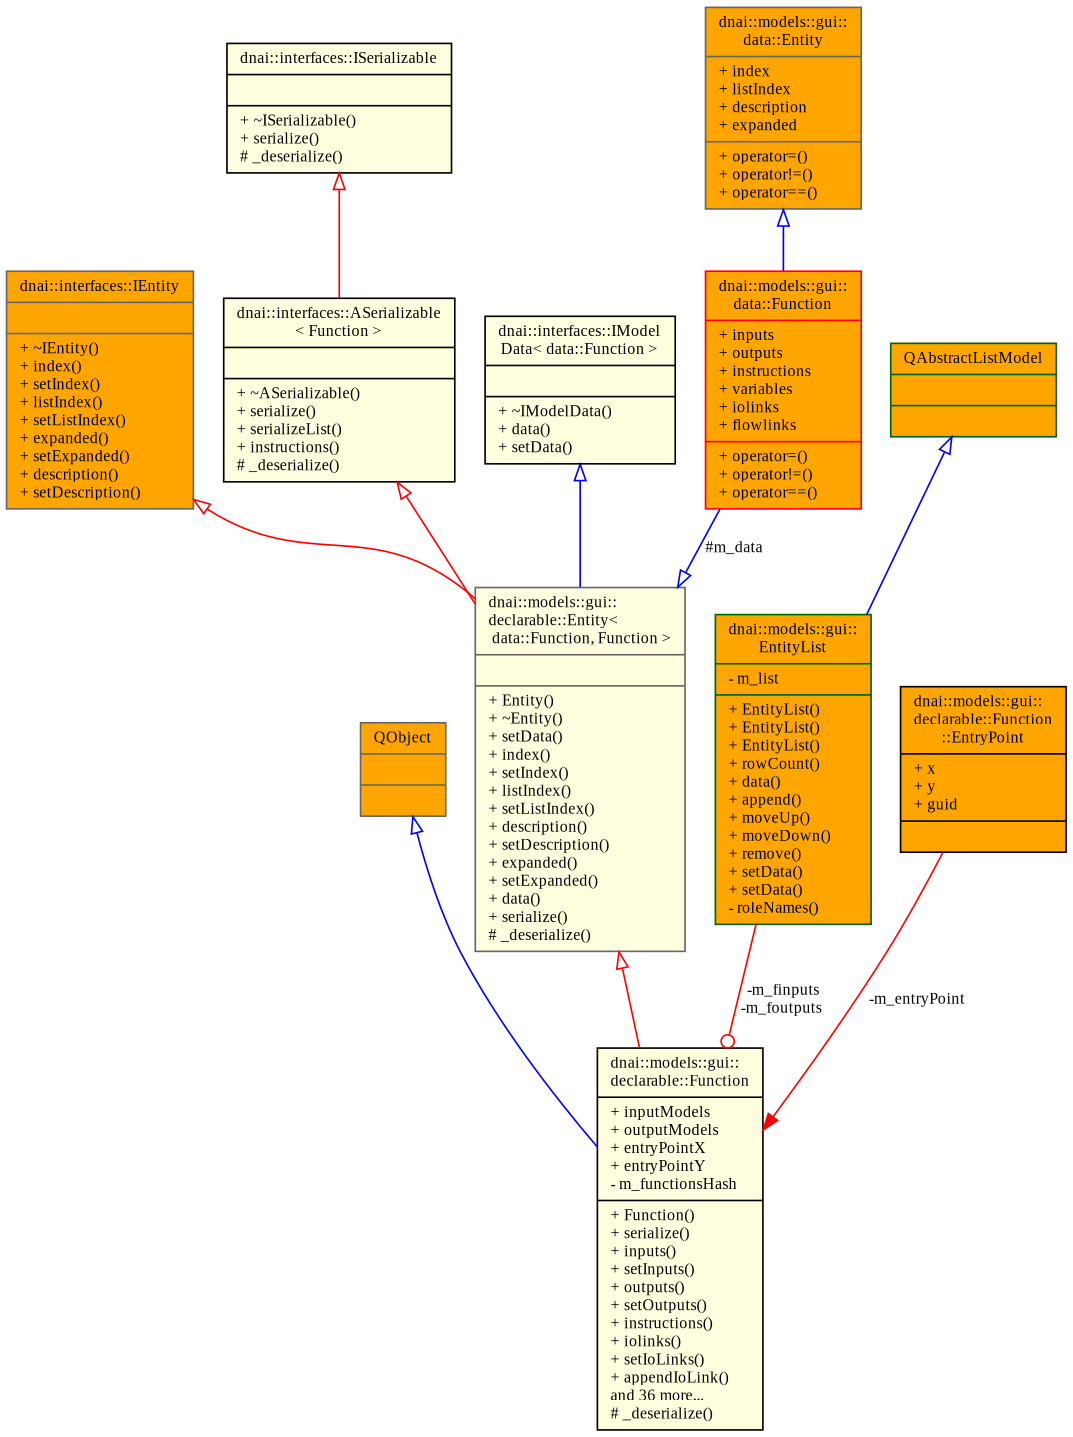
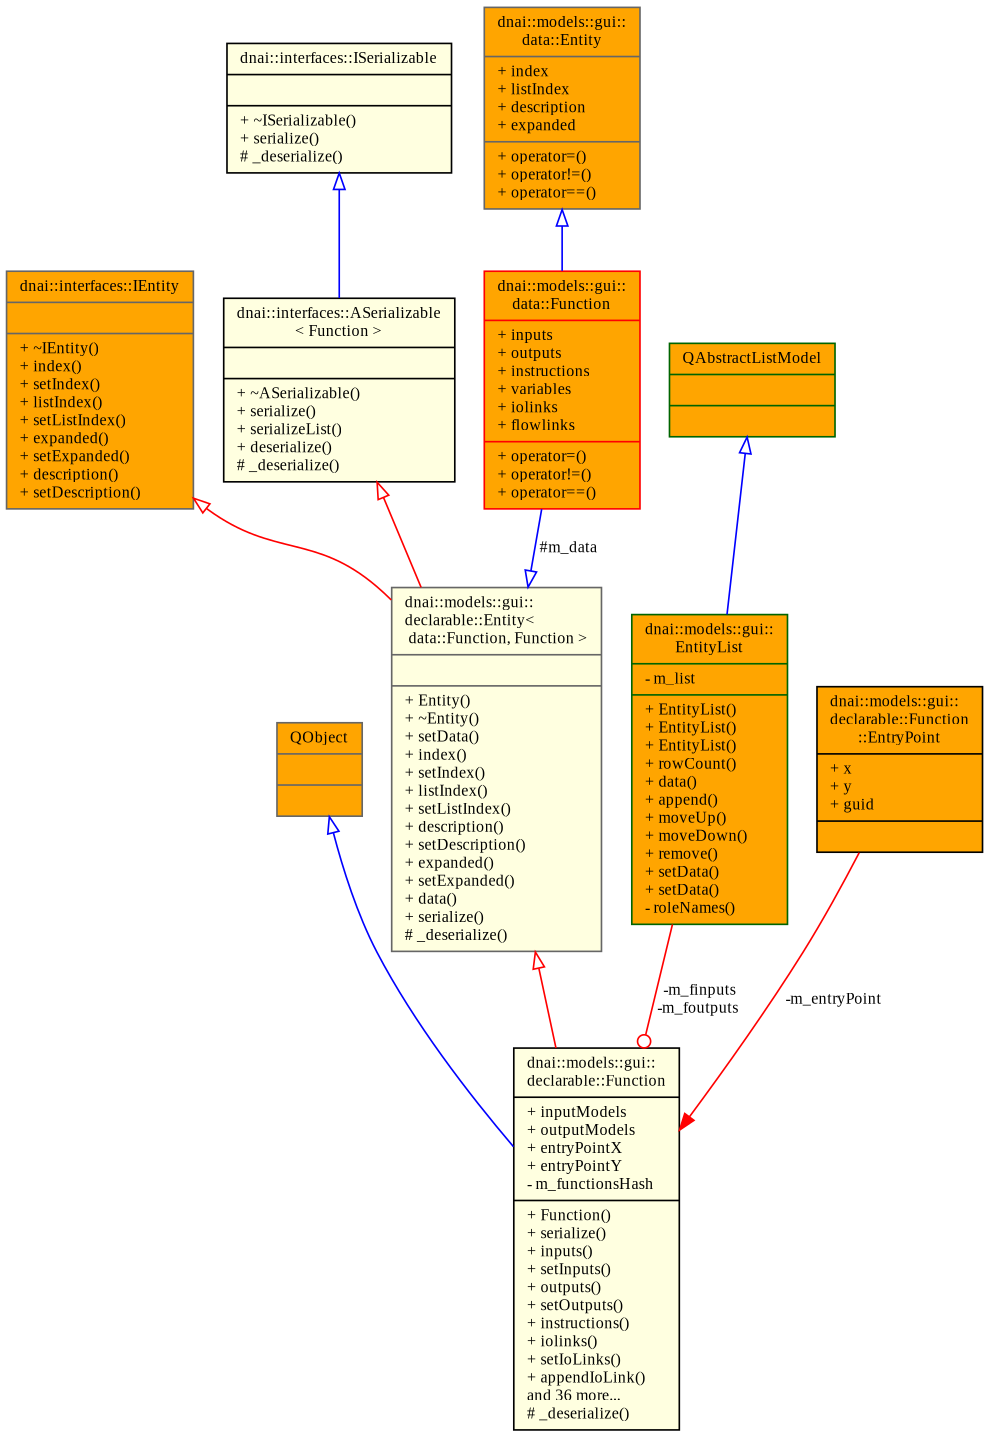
edge "dnai::interfaces::ASerializable" -> "dnai::interfaces::ISerializable": color red -> blue
node "dnai::interfaces::IModel": removed
node "dnai::interfaces::ASerializable": text "+ instructions()" -> "+ deserialize()"
